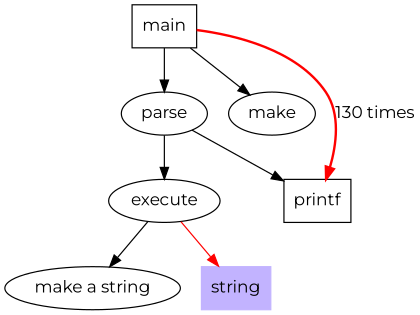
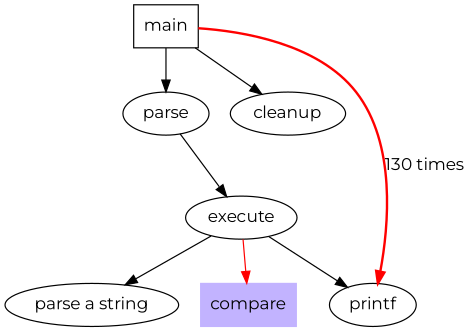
node "make": label "make" -> "cleanup"
edge "parse" -> "printf": now "execute" -> "printf"
node "printf": shape box -> ellipse
node "make a string": label "make a string" -> "parse a string"
node "string": label "string" -> "compare"
